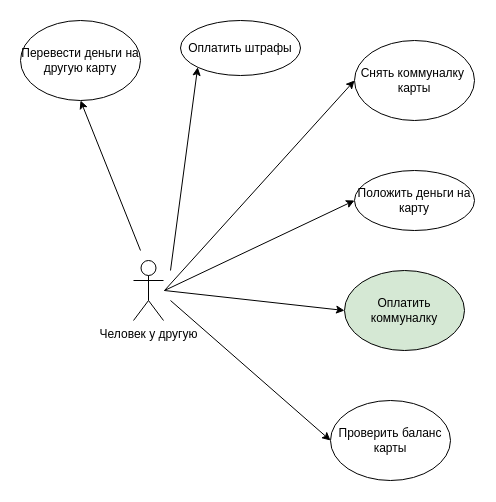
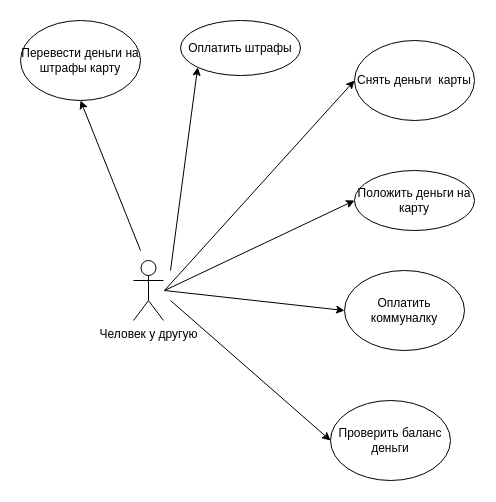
node "Перевести деньги на другую карту": label "Перевести деньги на другую карту" -> "Перевести деньги на штрафы карту"
node "Снять коммуналку карты": label "Снять коммуналку карты" -> "Снять деньги карты"
node "Оплатить коммуналку": fillcolor #d5e8d4 -> #ffffff
node "Проверить баланс карты": label "Проверить баланс карты" -> "Проверить баланс деньги"
